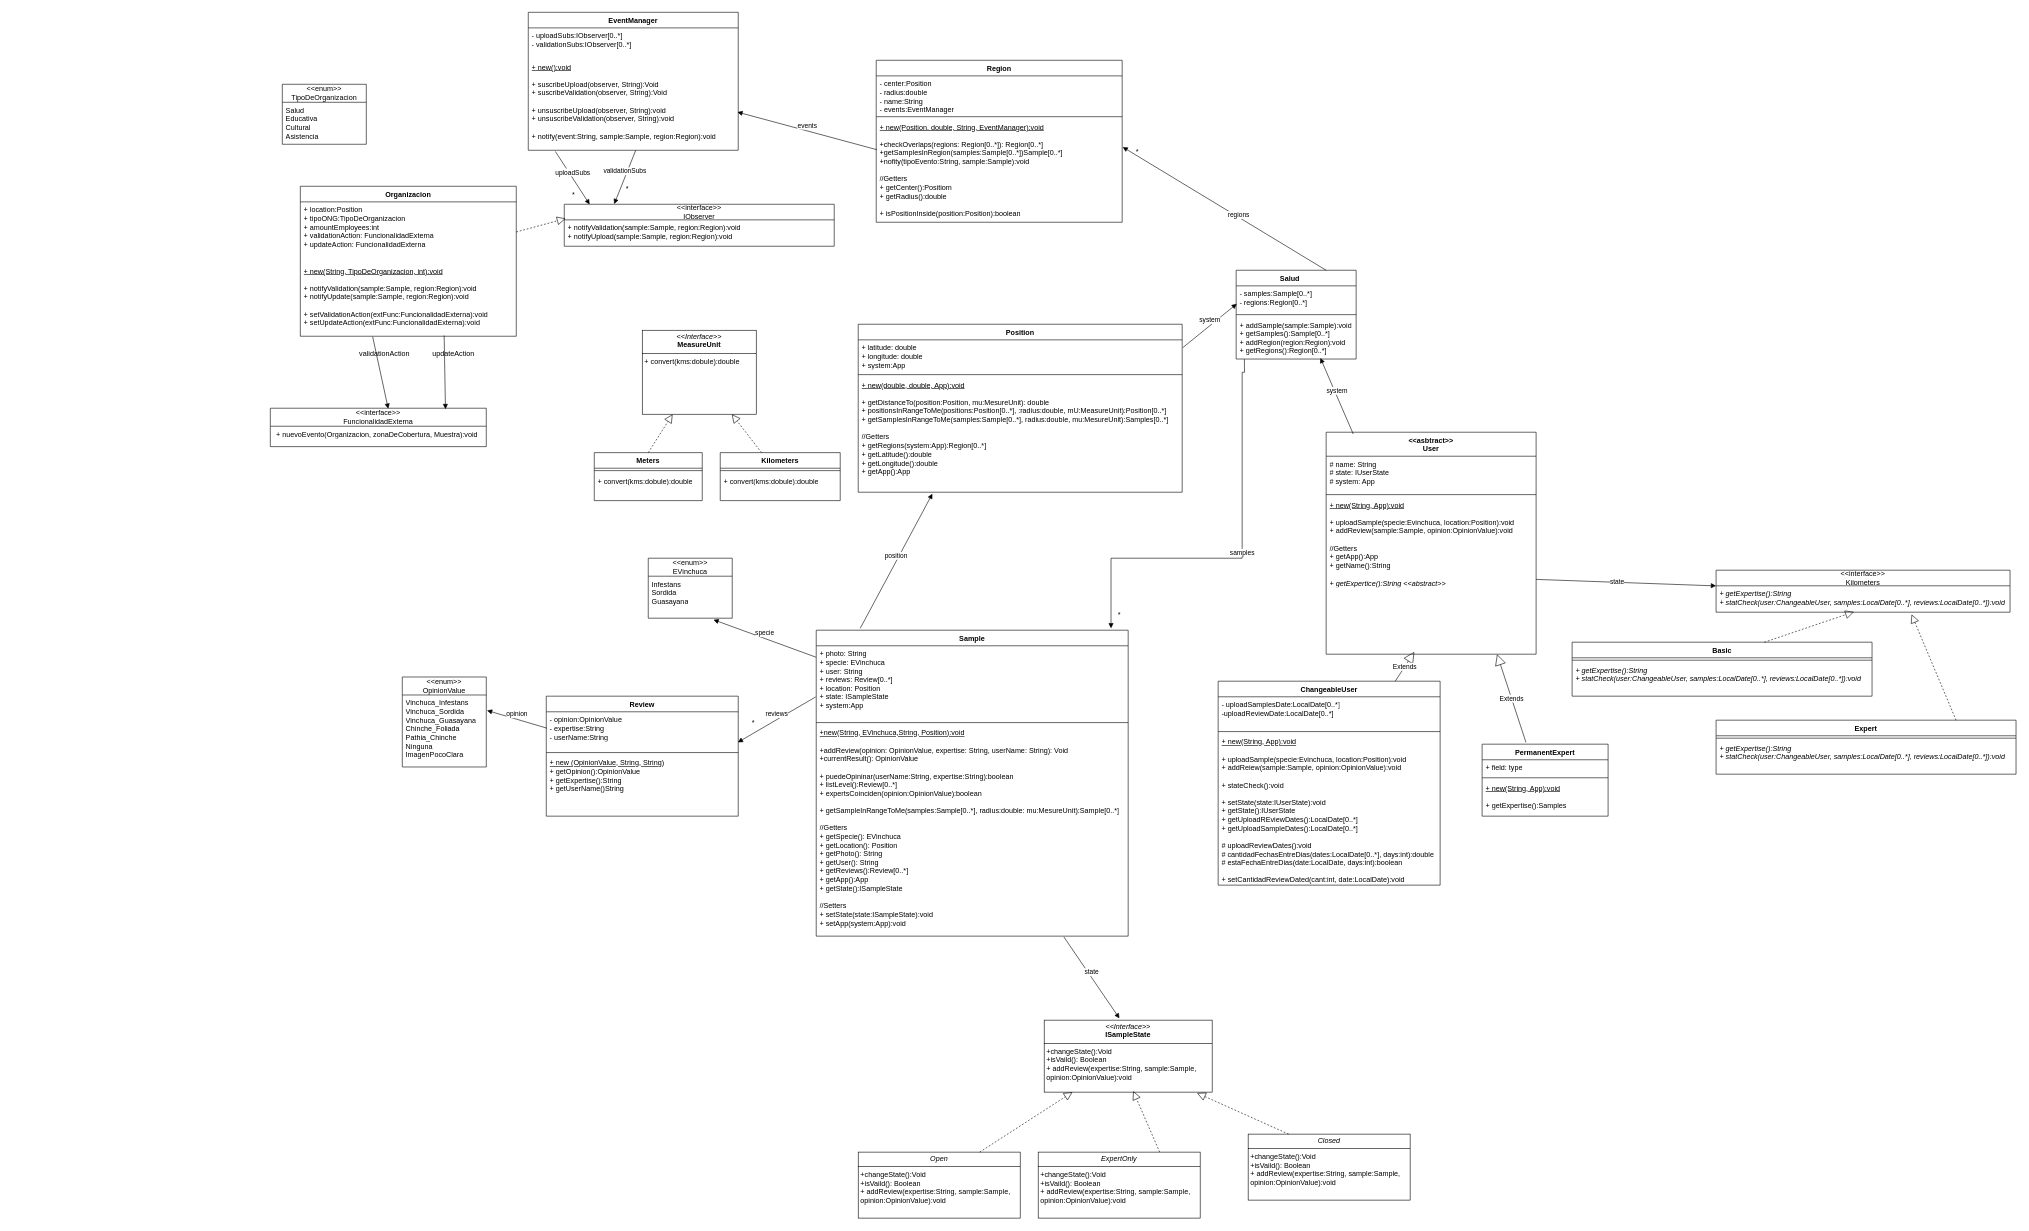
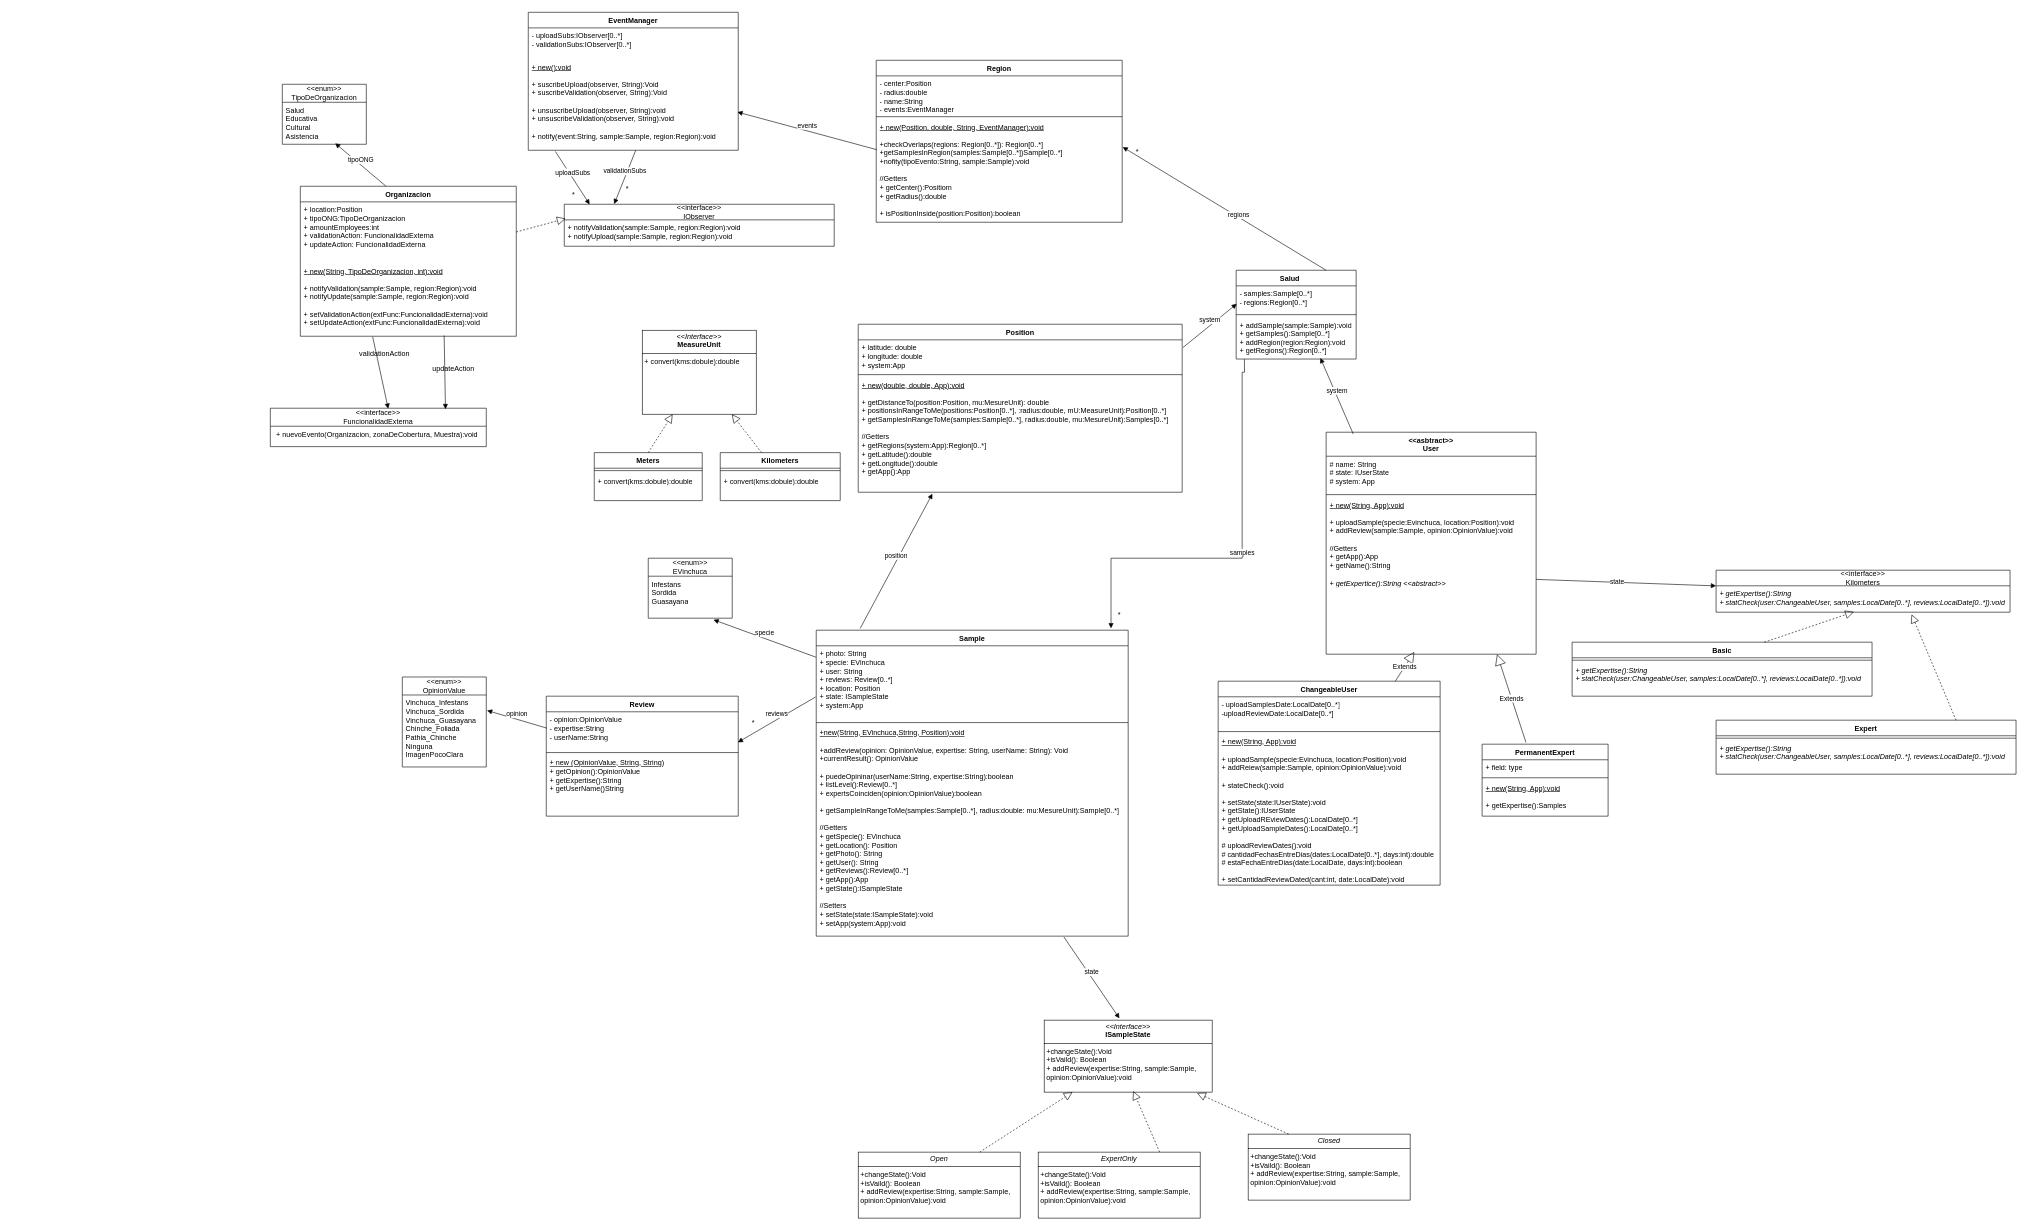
edge "Organizacion" -> "Salud Educativa Cultural Asistencia": added, label "tipoONG"
node "updateAction": moved (453, 354) -> (453, 369)
